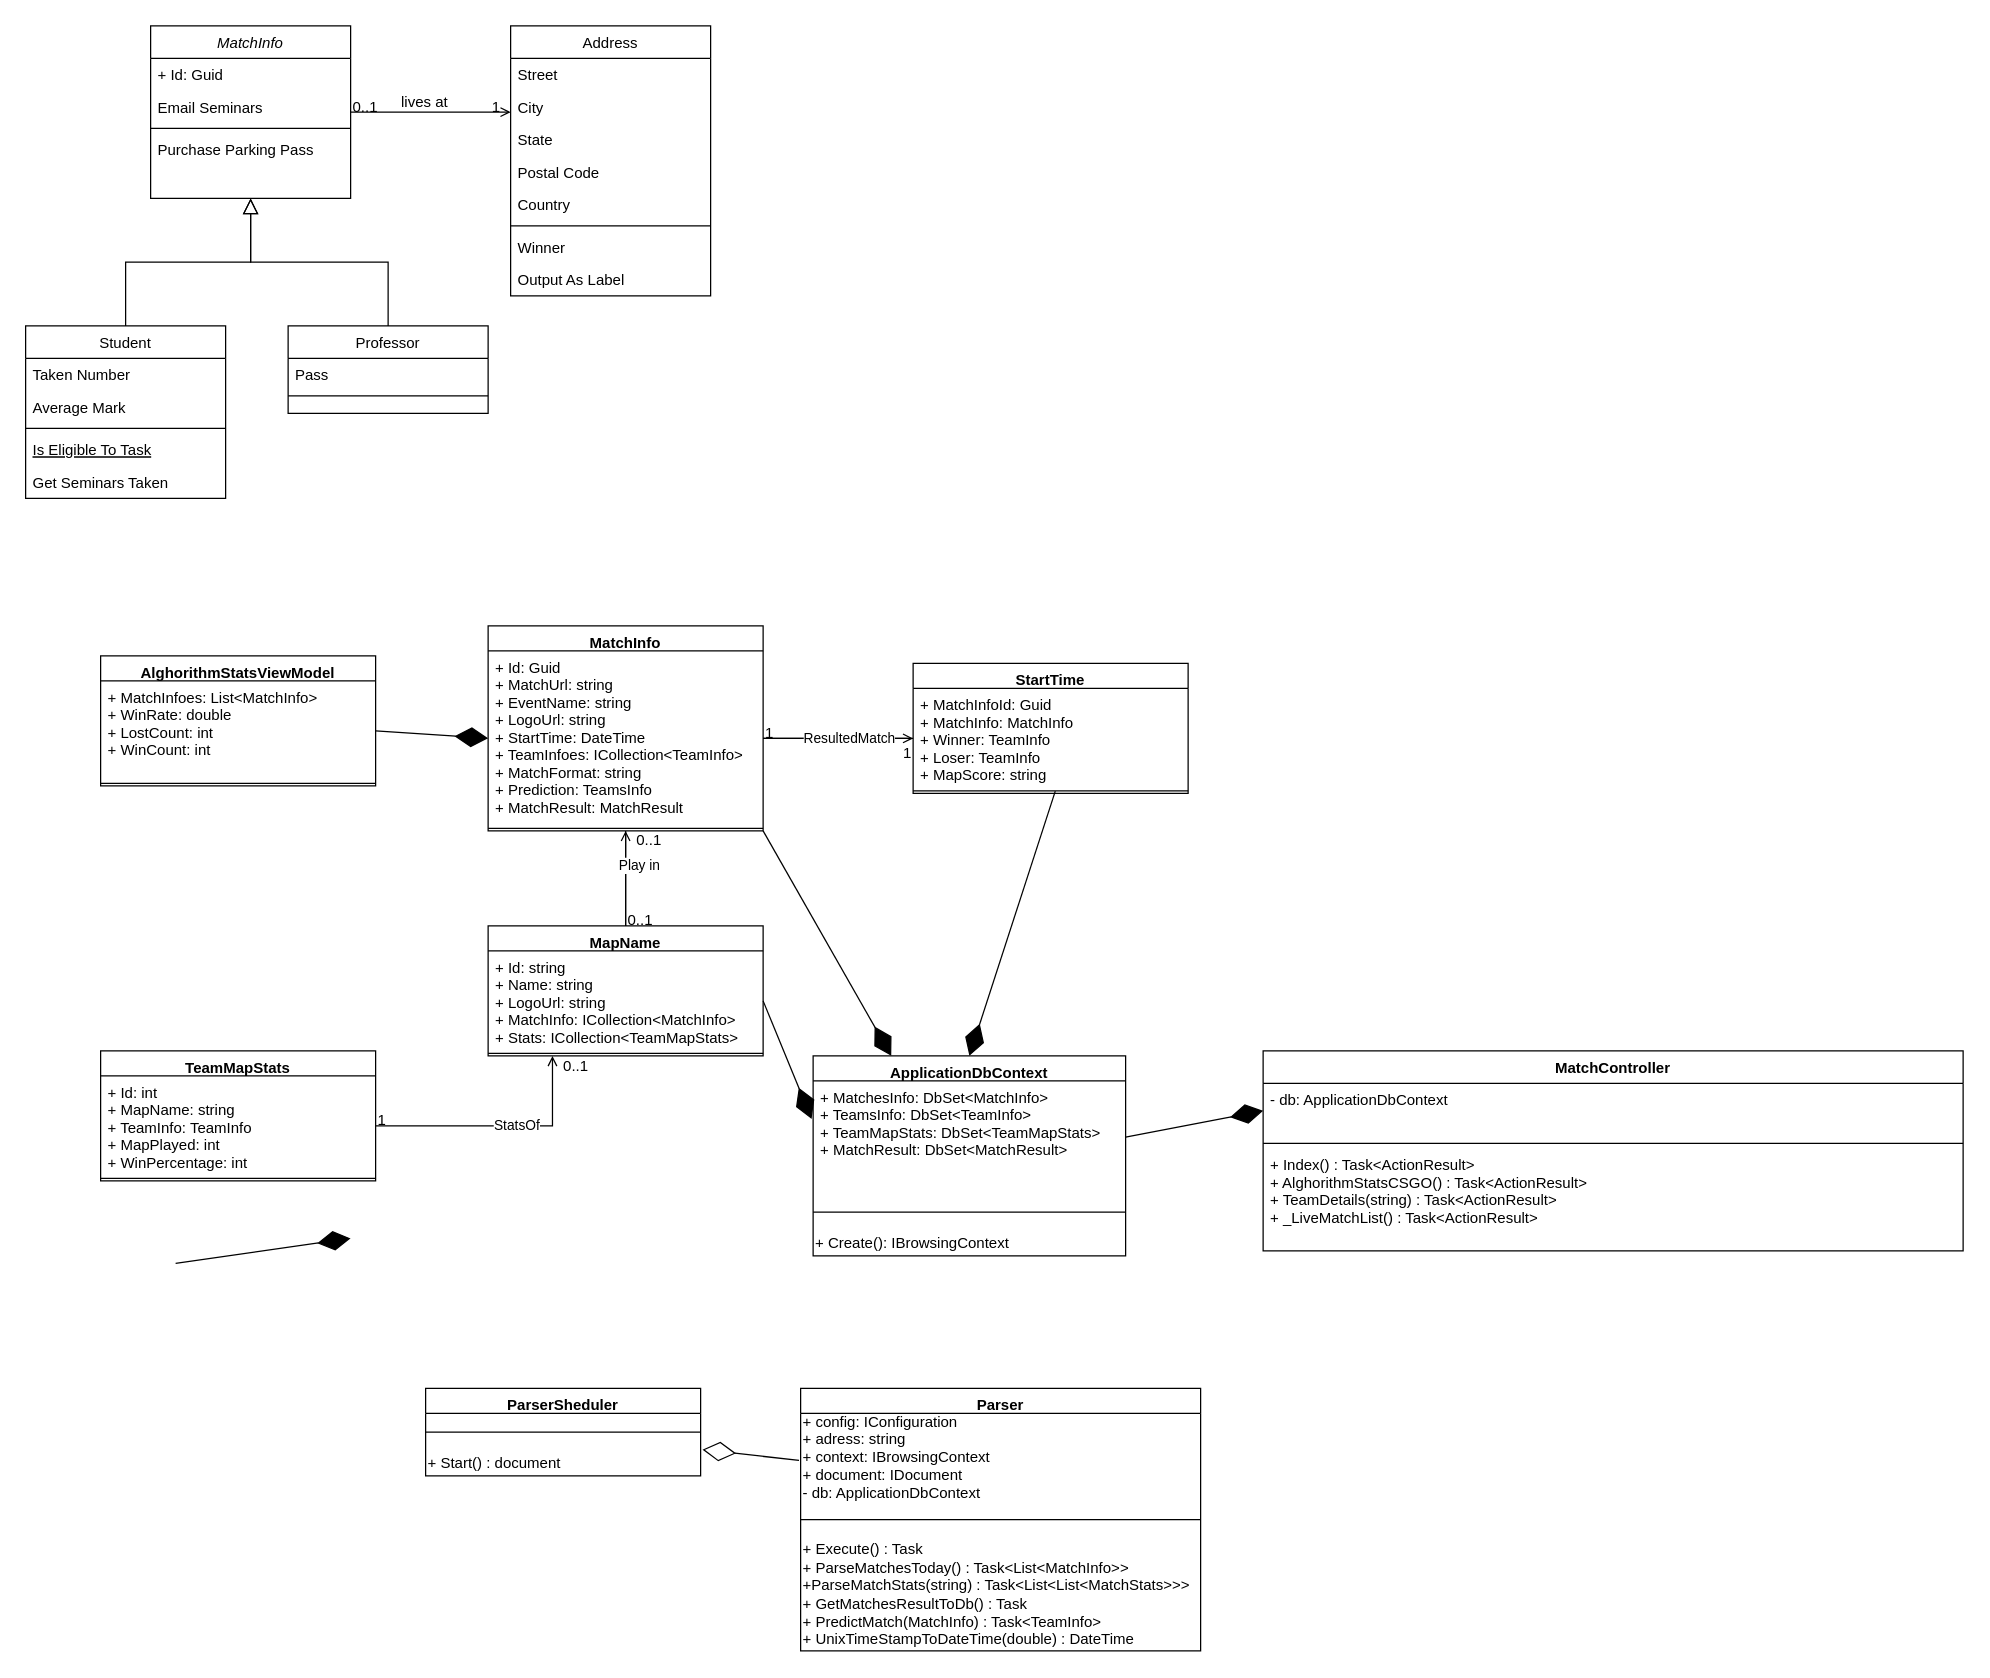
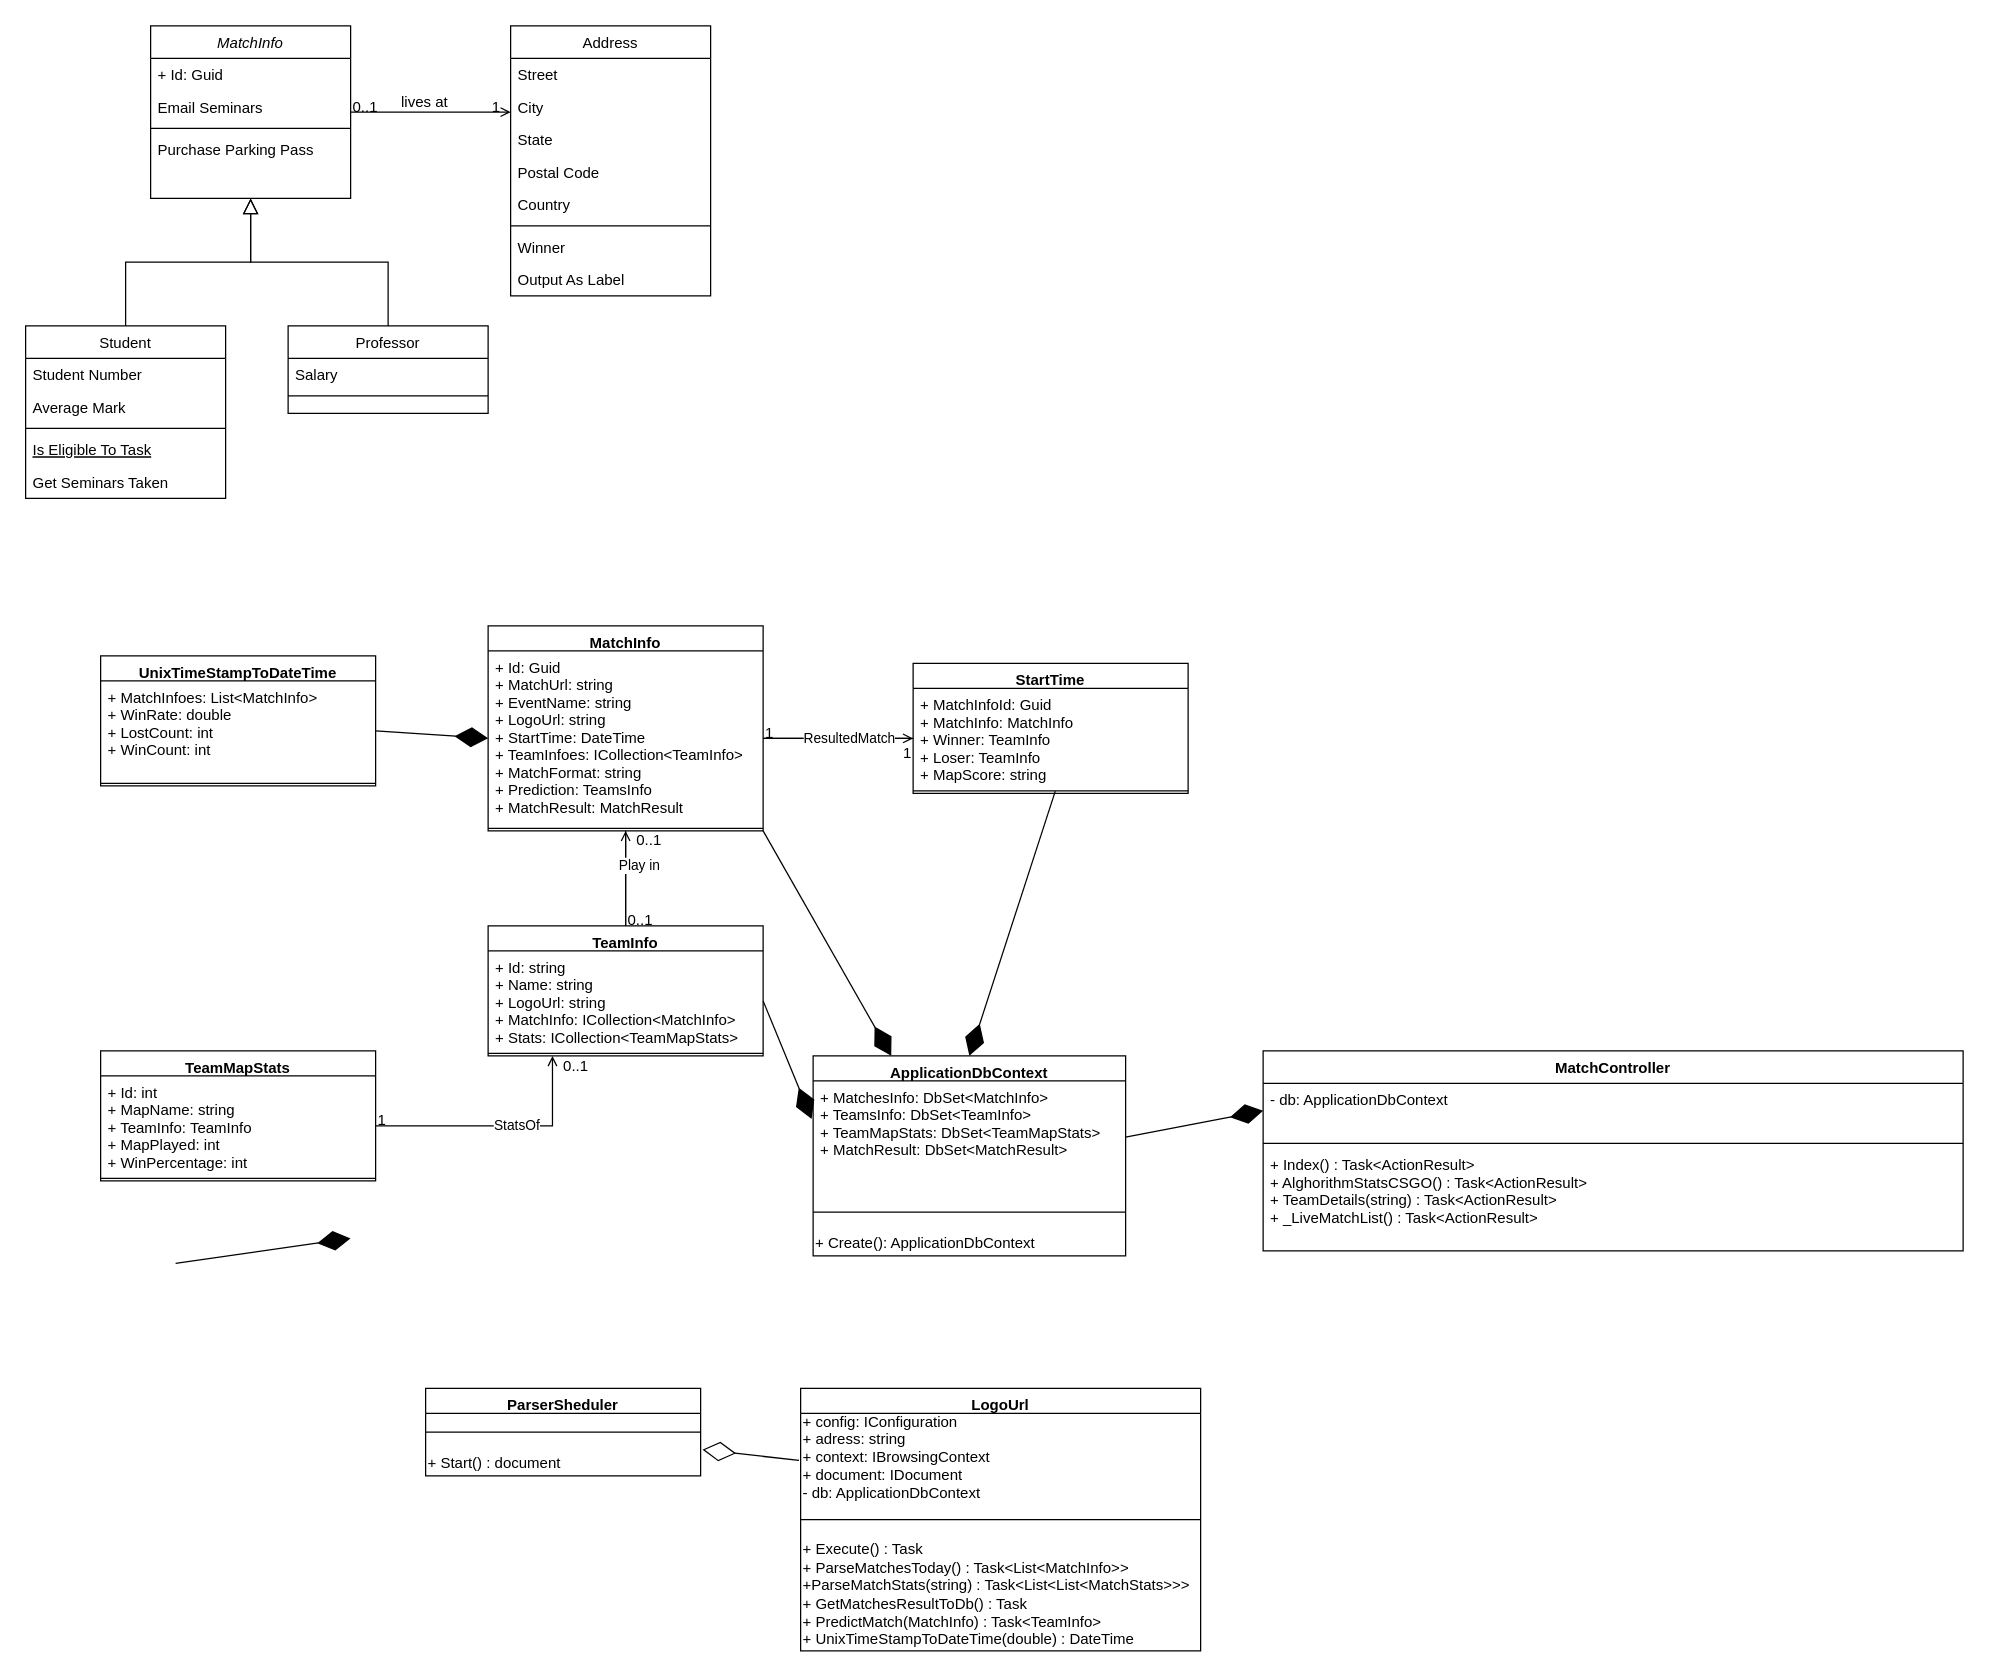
node "Taken Number": label "Taken Number" -> "Student Number"
node "Pass": label "Pass" -> "Salary"
node "AlghorithmStatsViewModel": label "AlghorithmStatsViewModel" -> "UnixTimeStampToDateTime"
node "MapName": label "MapName" -> "TeamInfo"
node "+ Create(): IBrowsingContext": label "+ Create(): IBrowsingContext" -> "+ Create(): ApplicationDbContext"
node "Parser": label "Parser" -> "LogoUrl"
